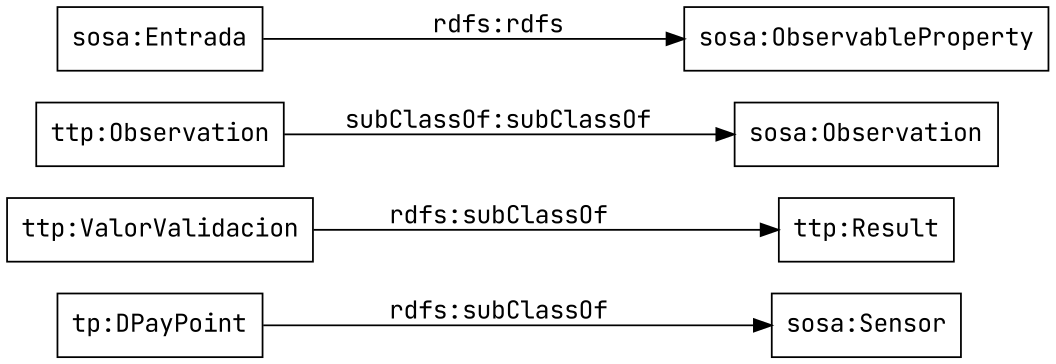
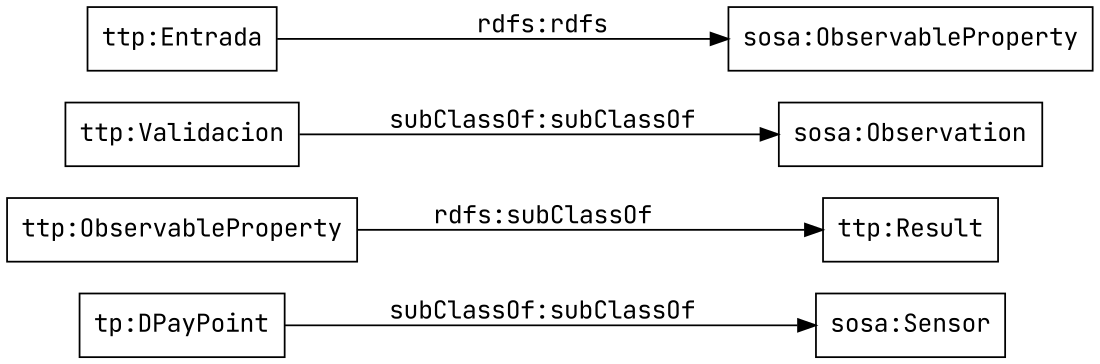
node "sosa:Entrada": label "sosa:Entrada" -> "ttp:Entrada"
node "ttp:Observation": label "ttp:Observation" -> "ttp:Validacion"
node "ttp:ValorValidacion": label "ttp:ValorValidacion" -> "ttp:ObservableProperty"
edge "tp:DPayPoint" -> "sosa:Sensor": label "rdfs:subClassOf" -> "subClassOf:subClassOf"
